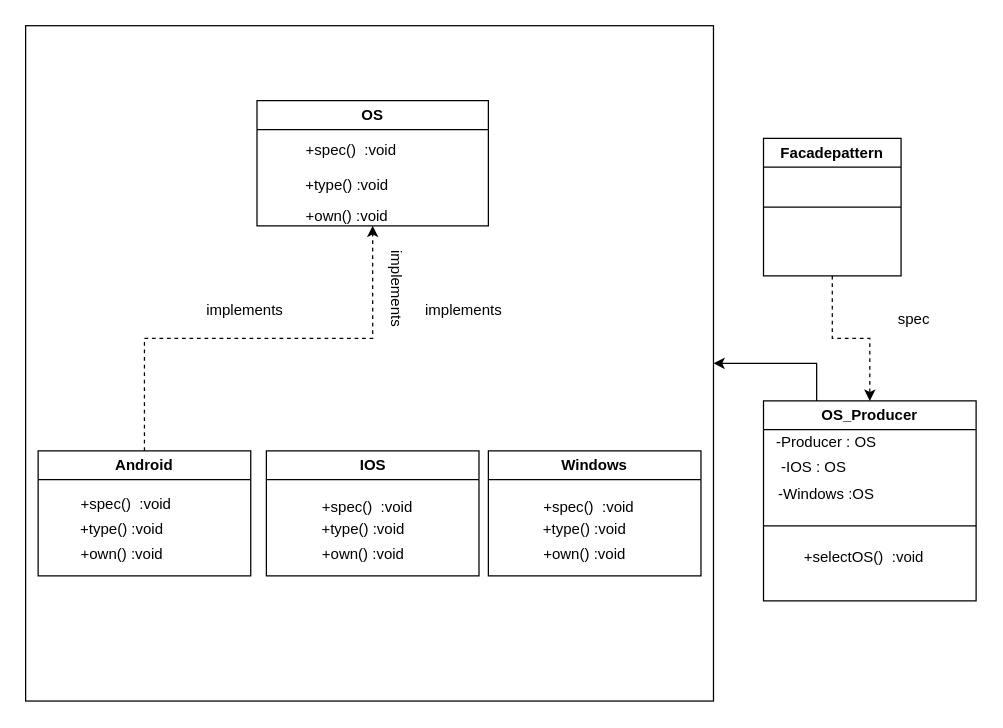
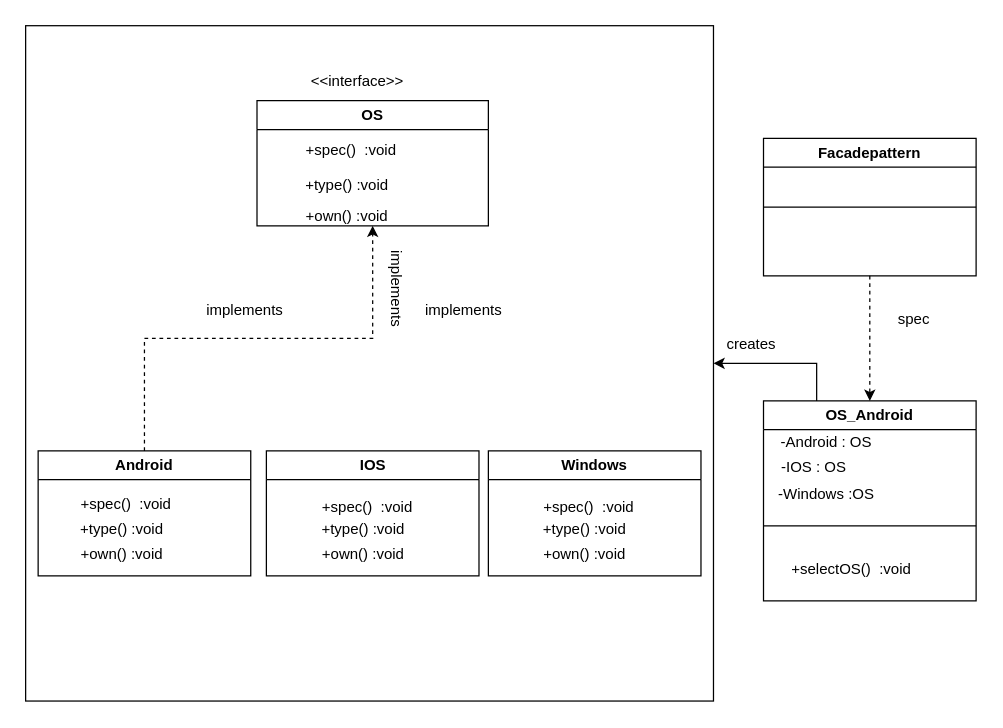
node "<<interface>>": added
node "Facadepattern": size 138x138 -> 213x138
node "creates": added
node "OS_Producer": label "OS_Producer" -> "OS_Android"
node "-Producer : OS": label "-Producer : OS" -> "-Android : OS"
node "+selectOS() :void": moved (863, 557) -> (851, 569)
